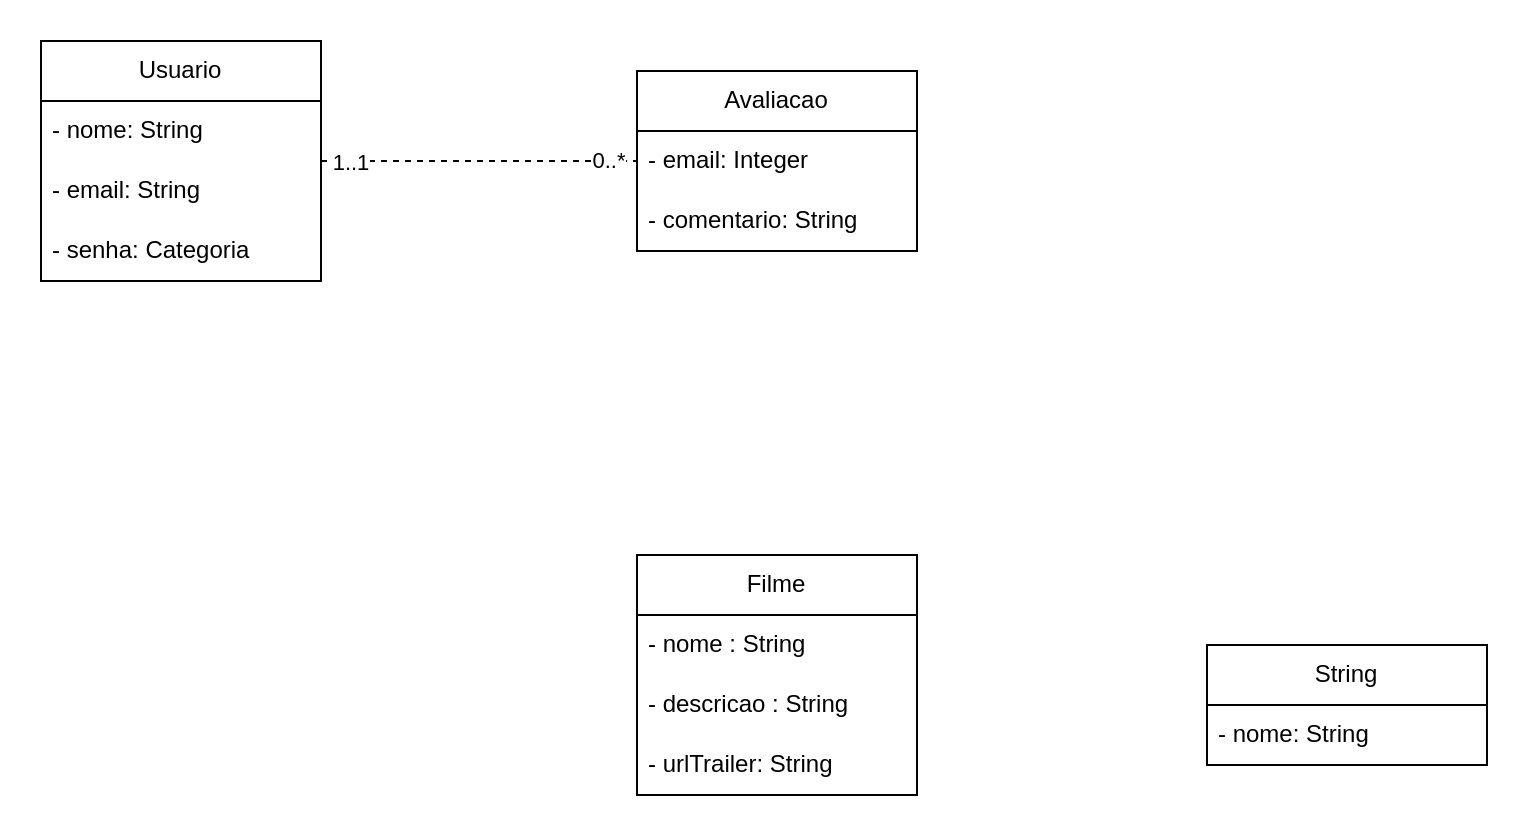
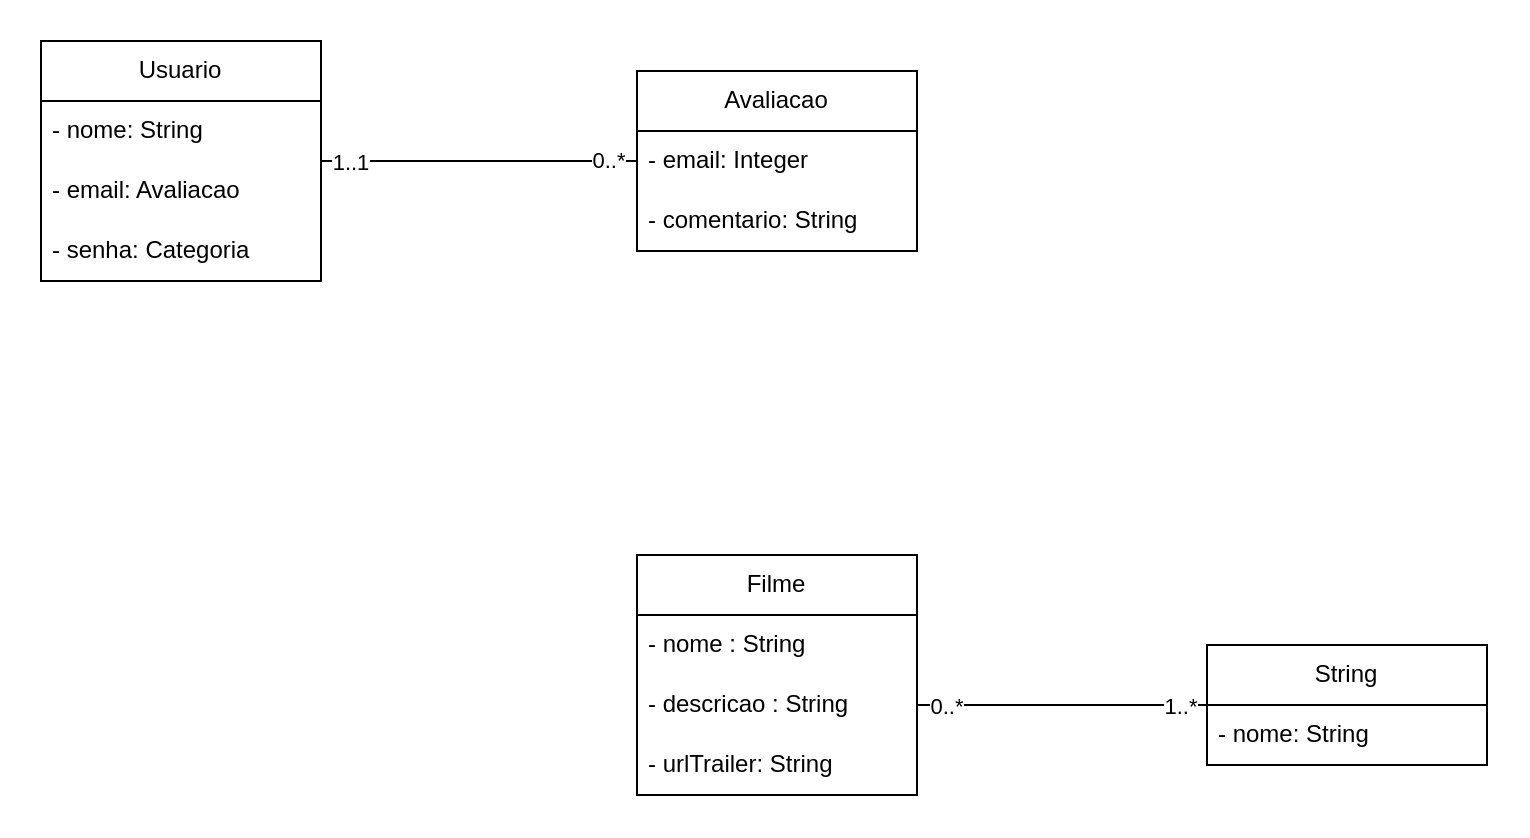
edge "Usuario" -- "Avaliacao": style dashed -> solid
node "- email: String": label "- email: String" -> "- email: Avaliacao"
edge "- descricao : String" -- "String": added, labels "0..*", "1..*"
